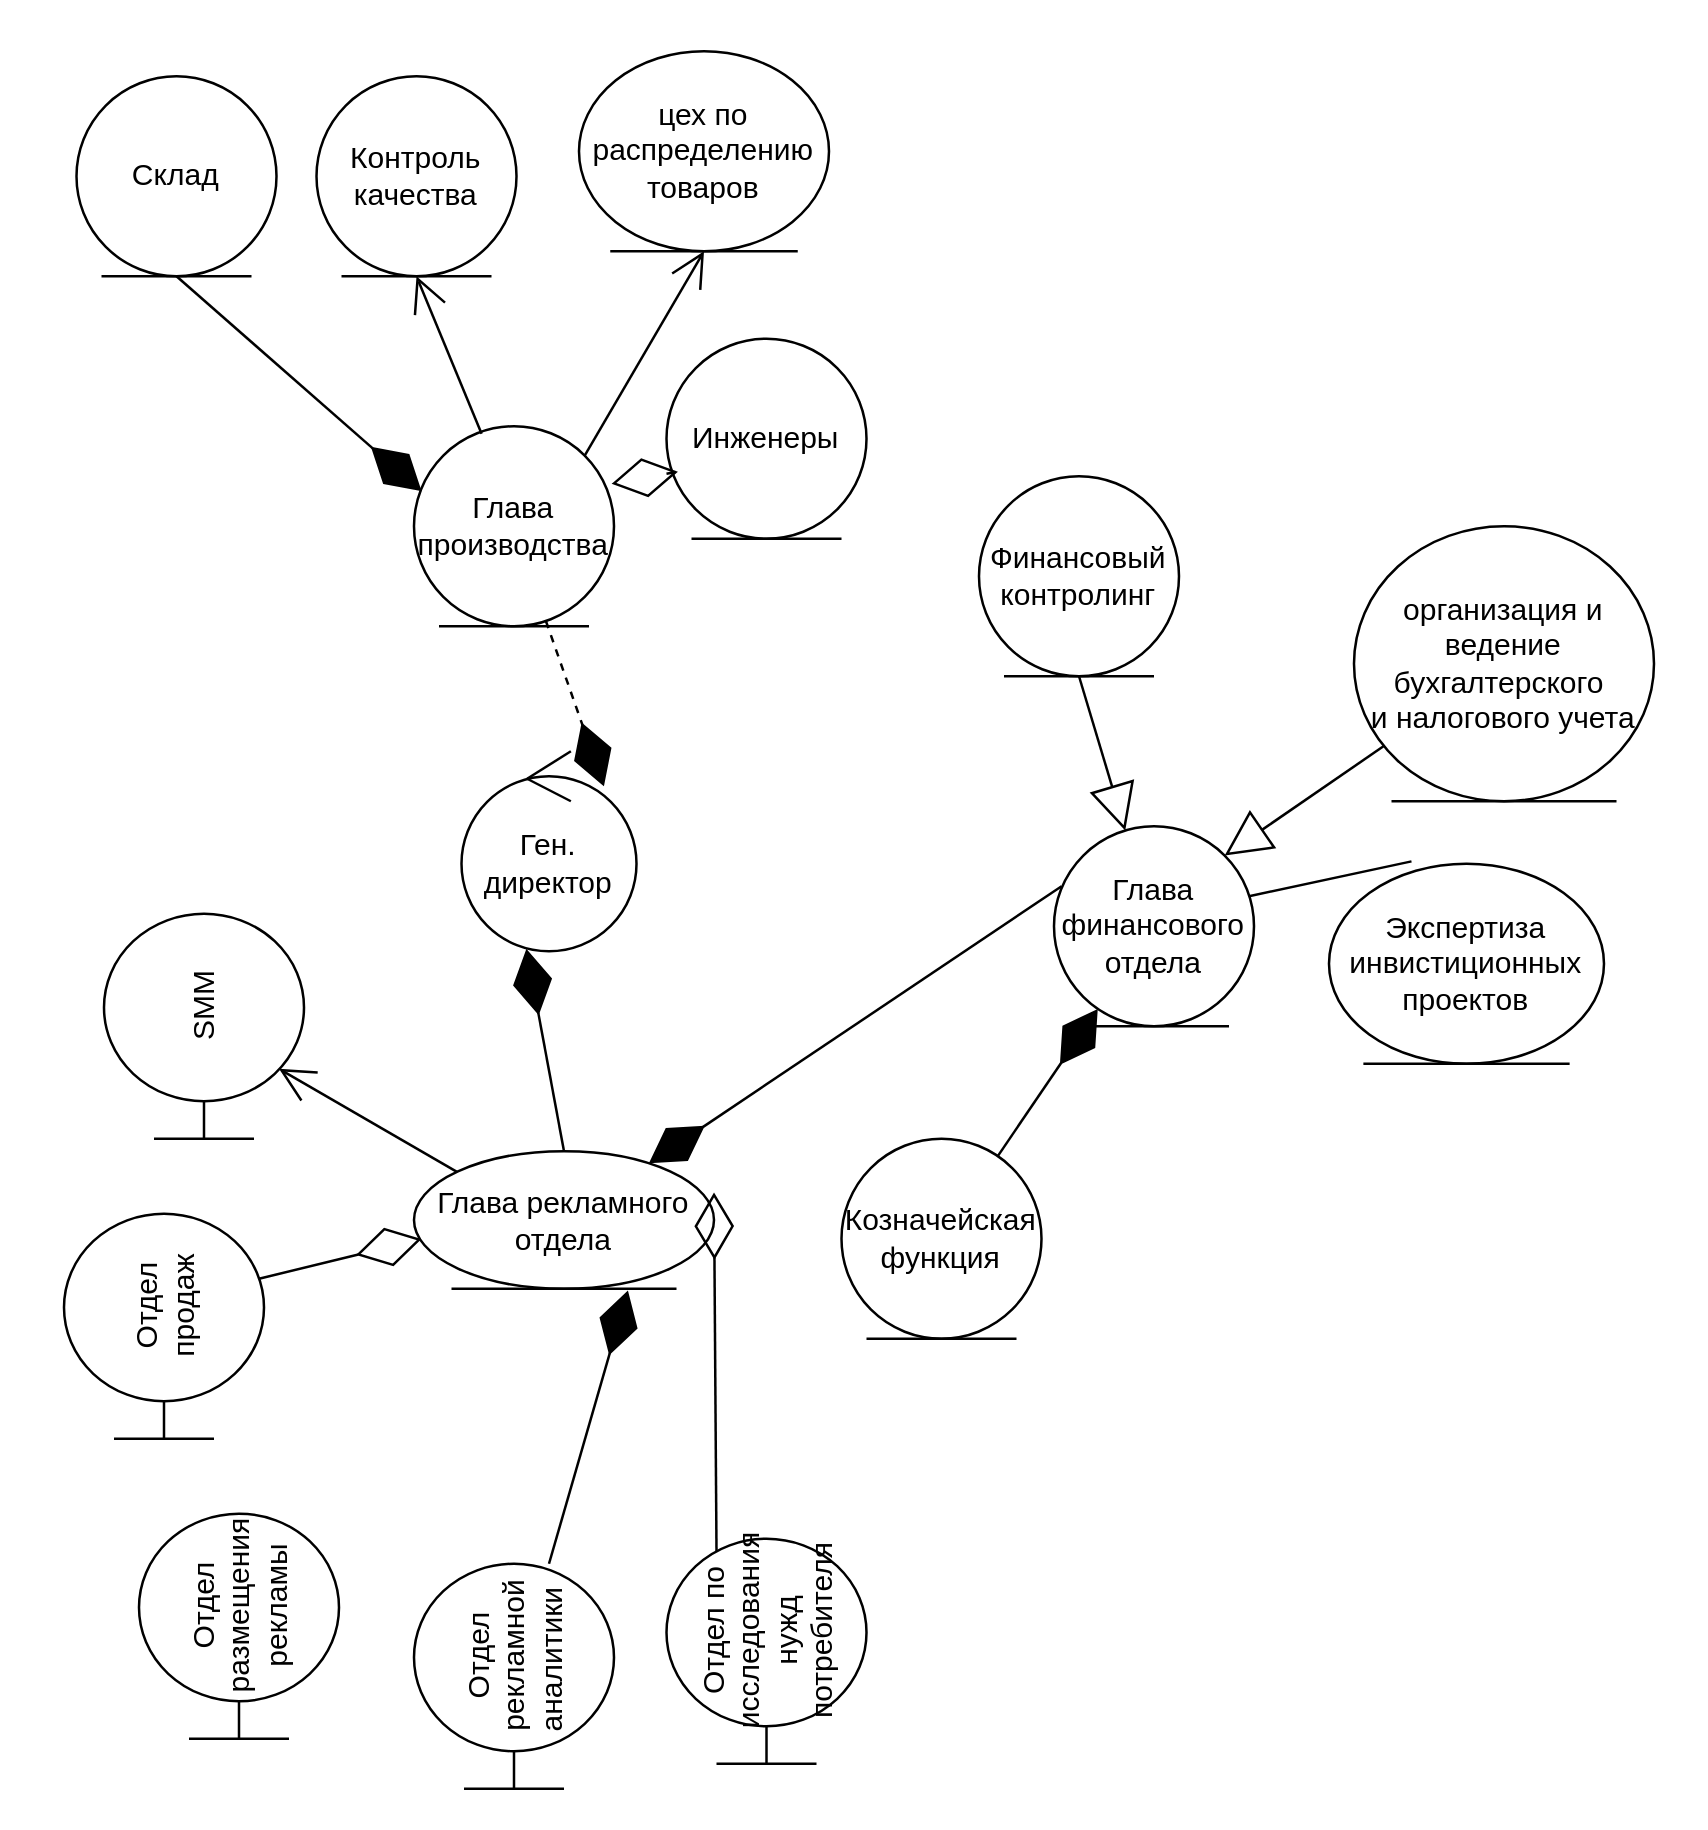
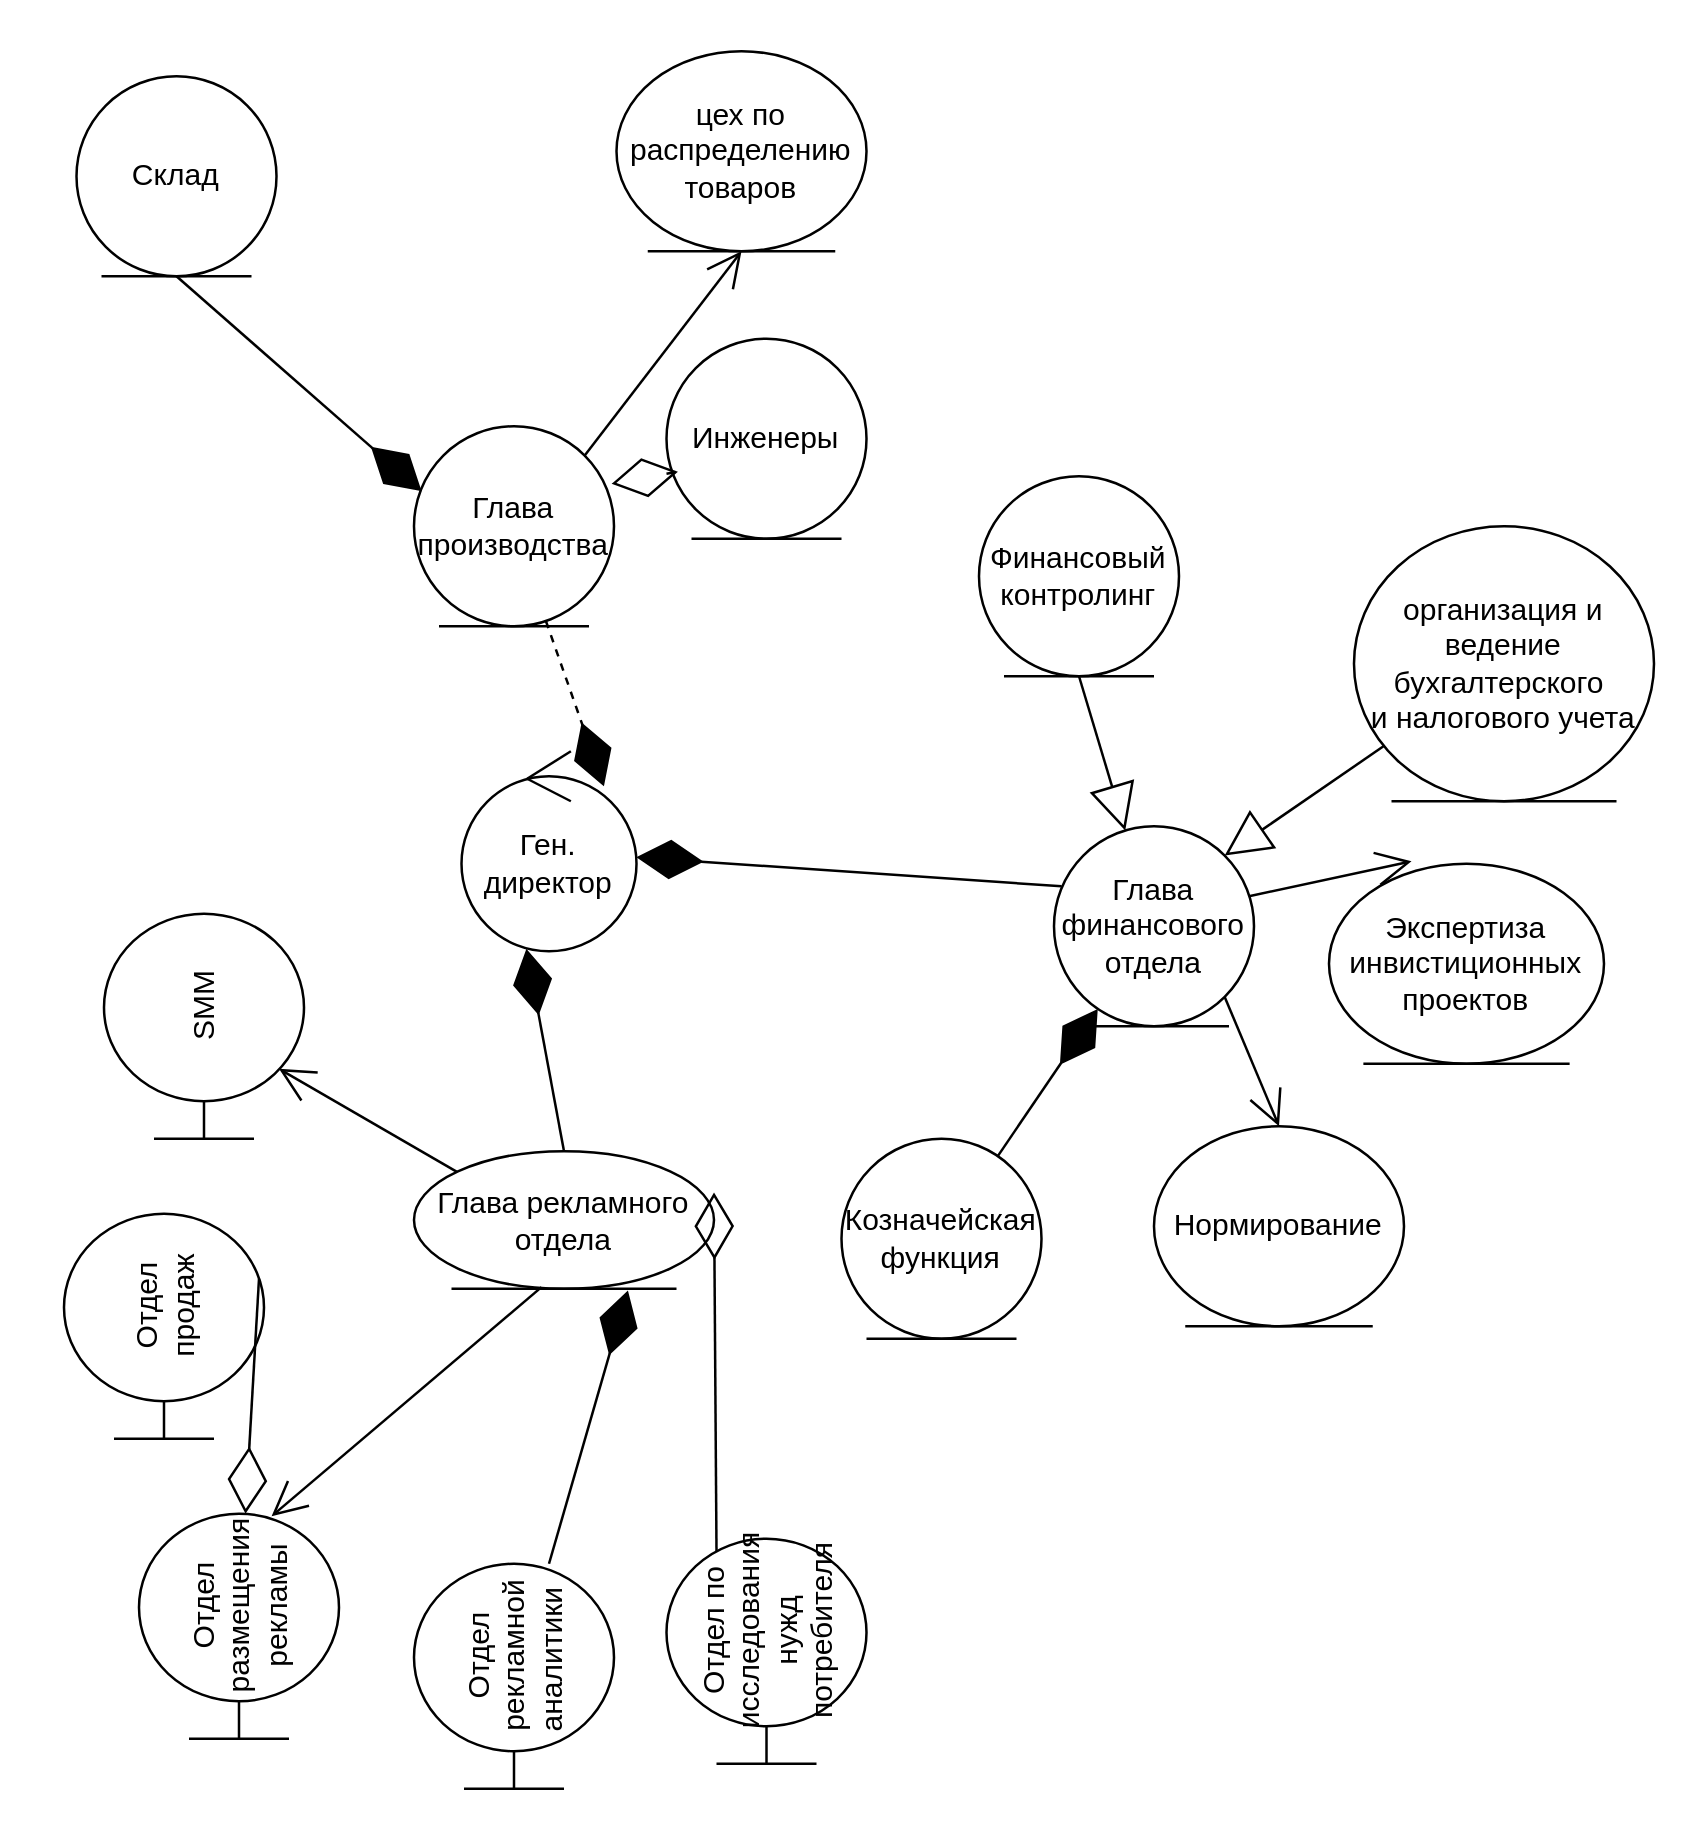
node "цех по распределению товаров": moved (704, 151) -> (741, 151)
node "Контроль качества": removed
edge "Глава производства" -> "Контроль качества": removed
edge "Глава финансового отдела" -- "Экспертиза инвистиционных проектов": arrowhead none -> open
edge "Глава финансового отдела" -> "Глава рекламного отдела": now "Глава финансового отдела" -> "Ген. директор"
edge "Глава финансового отдела" -> "Нормирование": added
node "Нормирование": added
edge "Отдел продаж" -> "Глава рекламного отдела": now "Отдел продаж" -> "Отдел размещения рекламы"
edge "Глава рекламного отдела" -> "Отдел размещения рекламы": added
